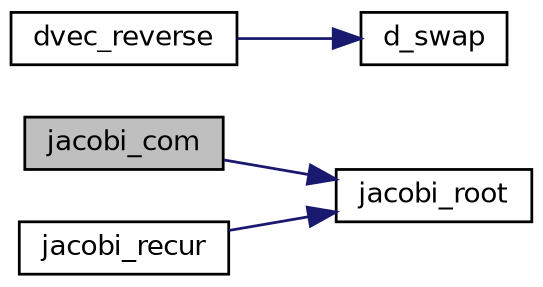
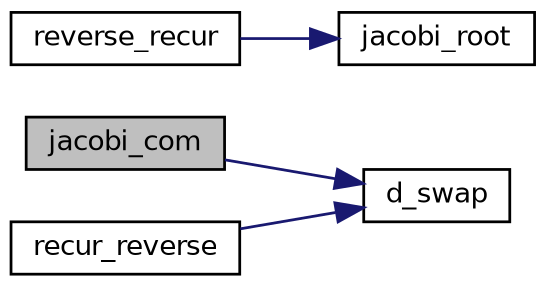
node "dvec_reverse": label "dvec_reverse" -> "recur_reverse"
edge "jacobi_com" -> "jacobi_root": now "jacobi_com" -> "d_swap"
node "jacobi_recur": label "jacobi_recur" -> "reverse_recur"
